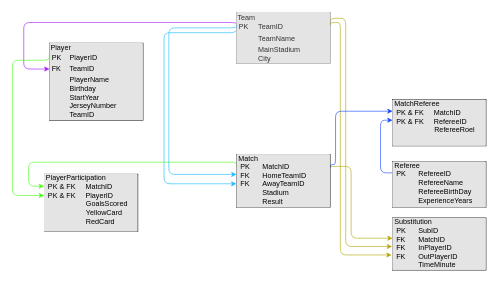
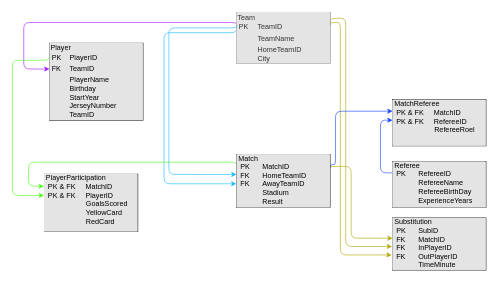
node "TeamPK TeamID TeamName MainStadium City": label "TeamPK TeamID TeamName MainStadium City" -> "TeamPK TeamID TeamName HomeTeamID City"
